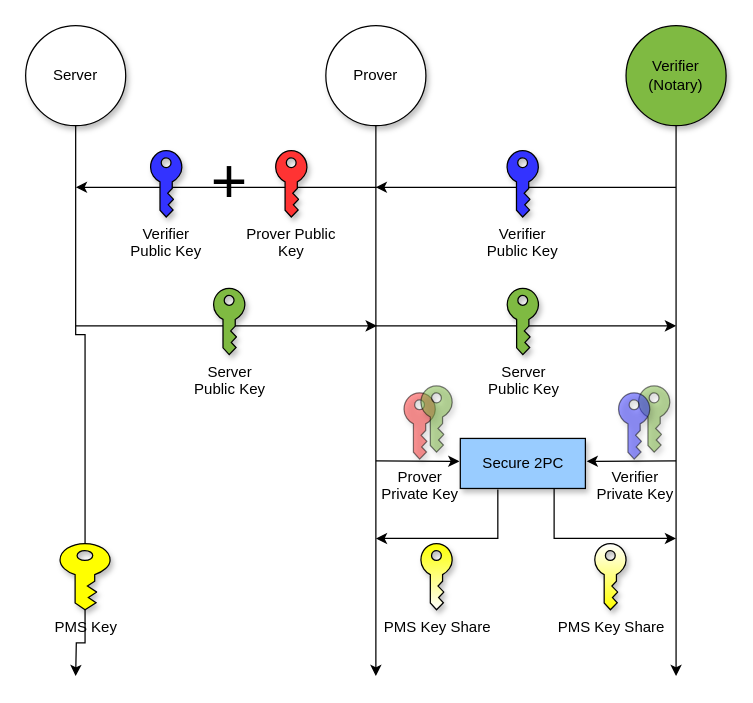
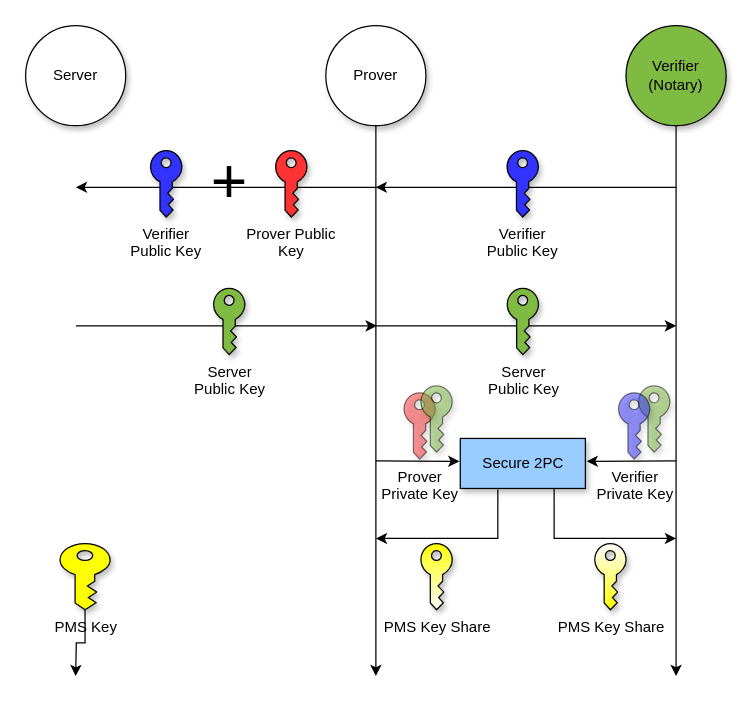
edge "Server" -- "PMS Key": removed
